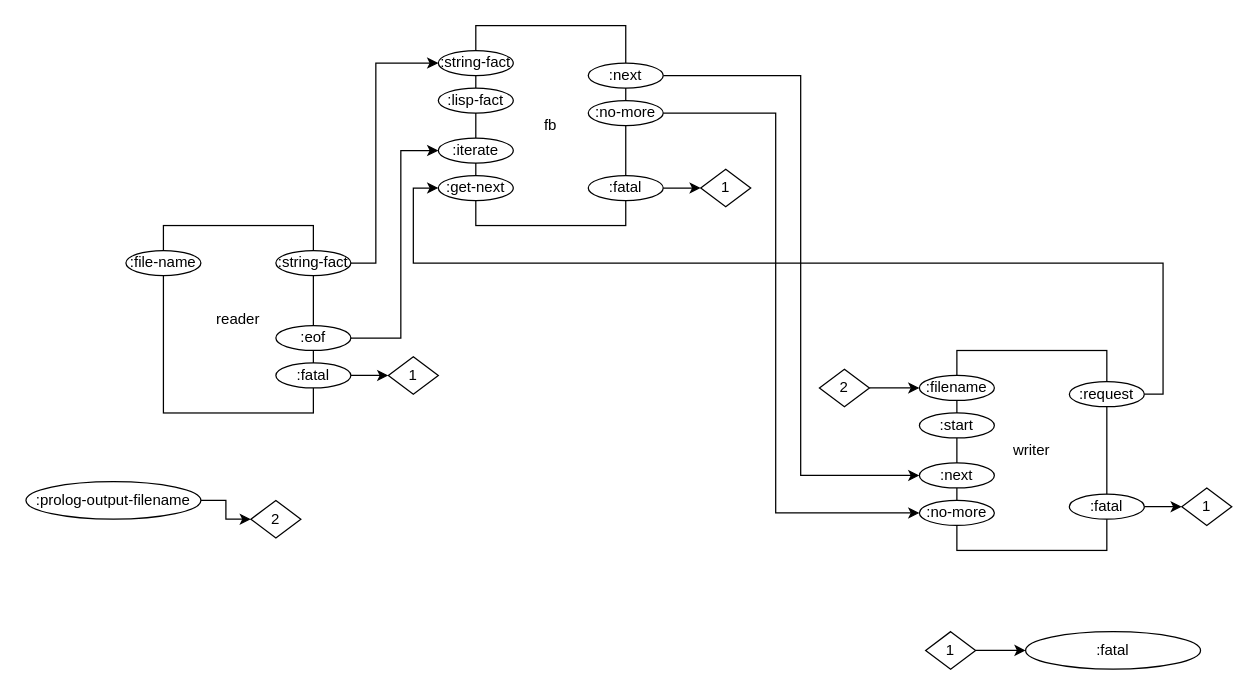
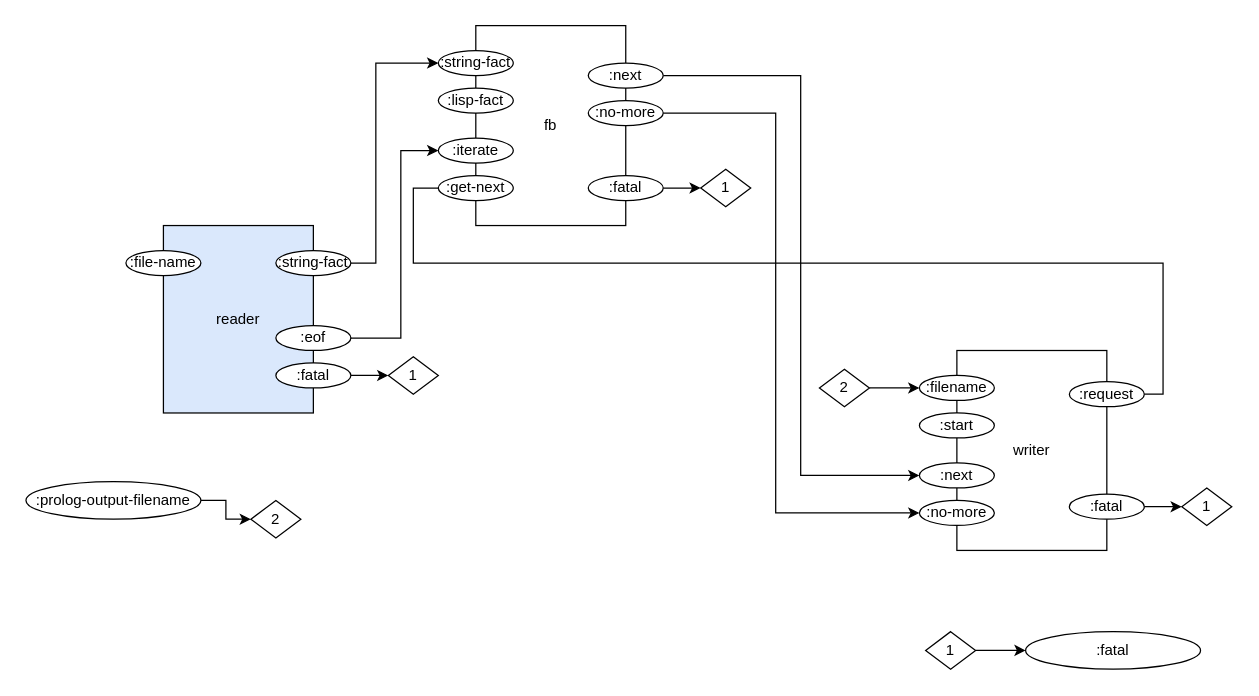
edge ":request" -> ":get-next": arrowhead classic -> none
node "reader": fillcolor #ffffff -> #dae8fc
